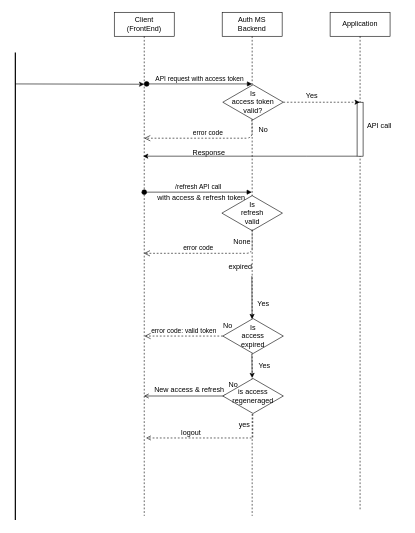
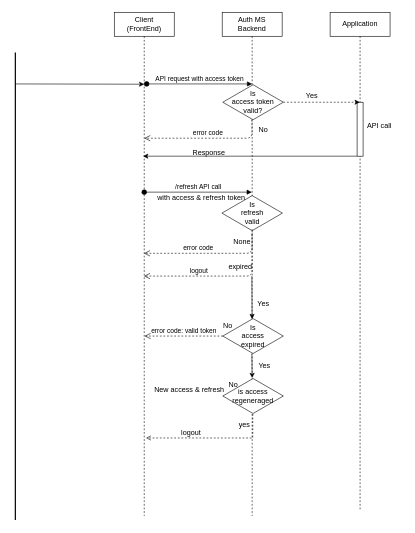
edge "Auth MS Backend" -> "Client (FrontEnd)": added, label "logout"
edge "is access regeneraged" -> "Client (FrontEnd)": removed
